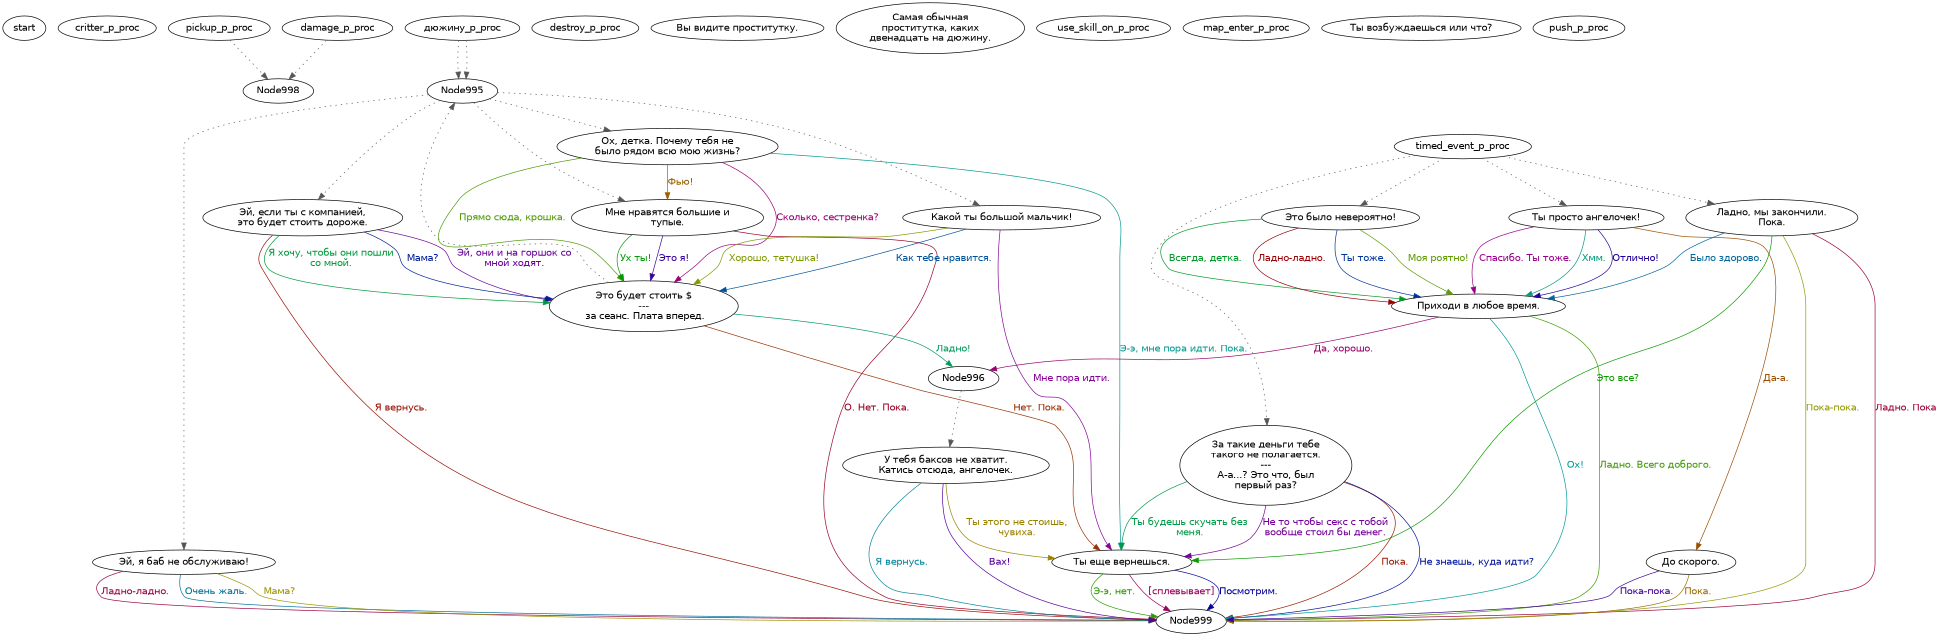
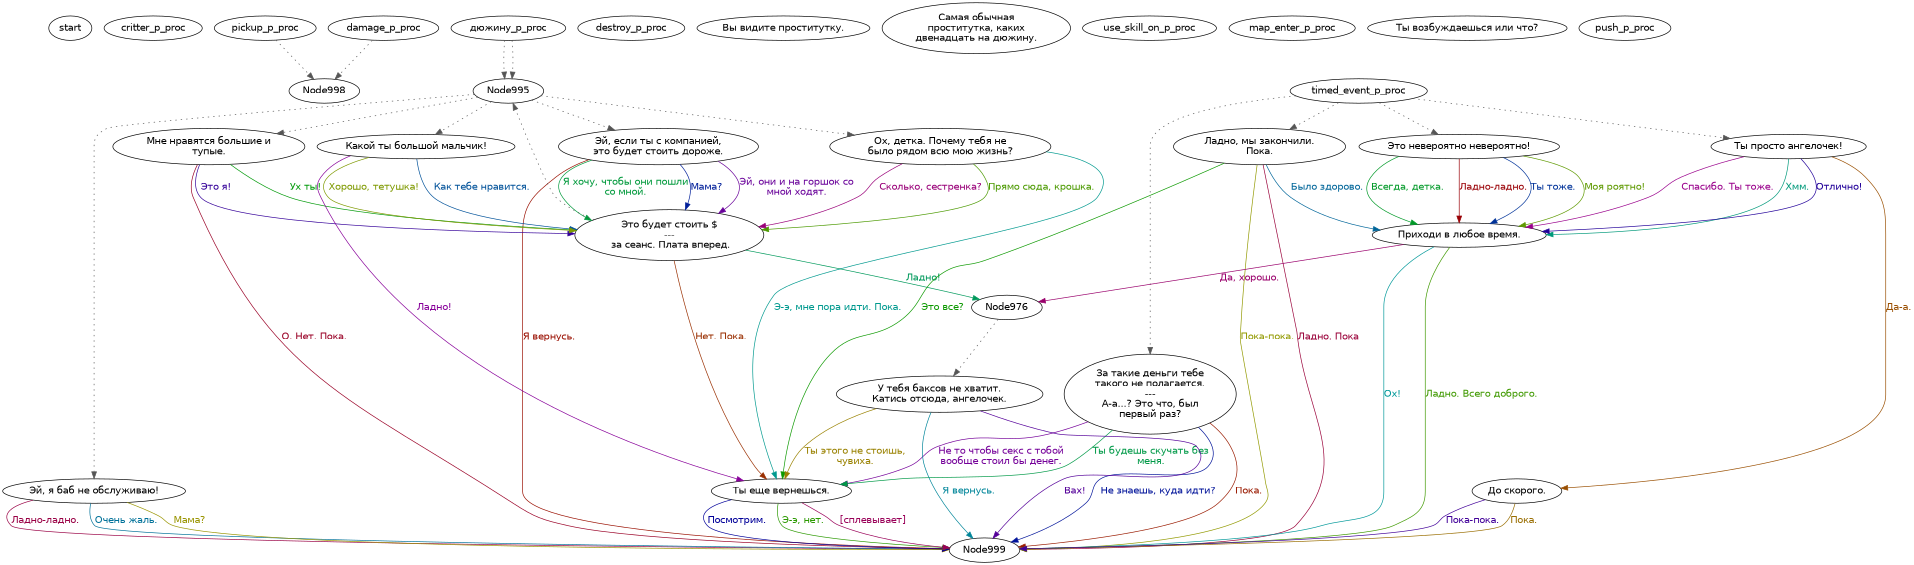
edge "Ох, детка. Почему тебя не было рядом всю мою жизнь?" -> "Мне нравятся большие и тупые.": removed, label "Фью!"
node "Это было невероятно!": label "Это было невероятно!" -> "Это невероятно невероятно!"
node "Node996": label "Node996" -> "Node976"
edge "Какой ты большой мальчик!" -> "Ты еще вернешься.": label "Мне пора идти." -> "Ладно!"
